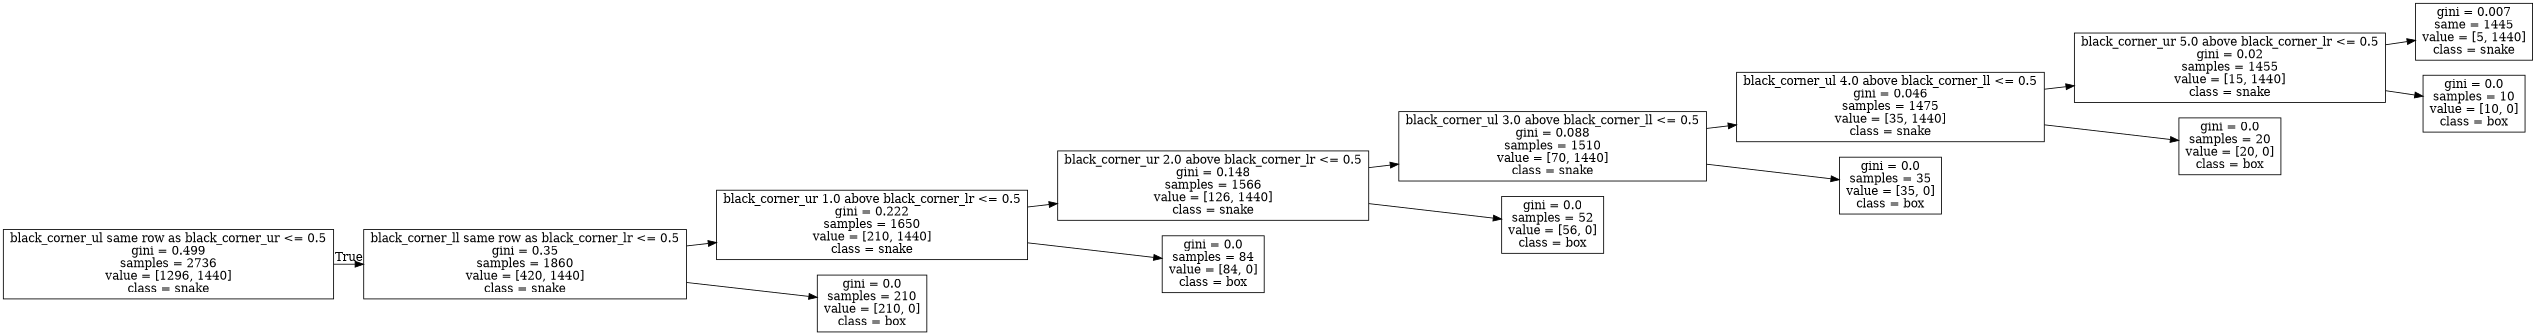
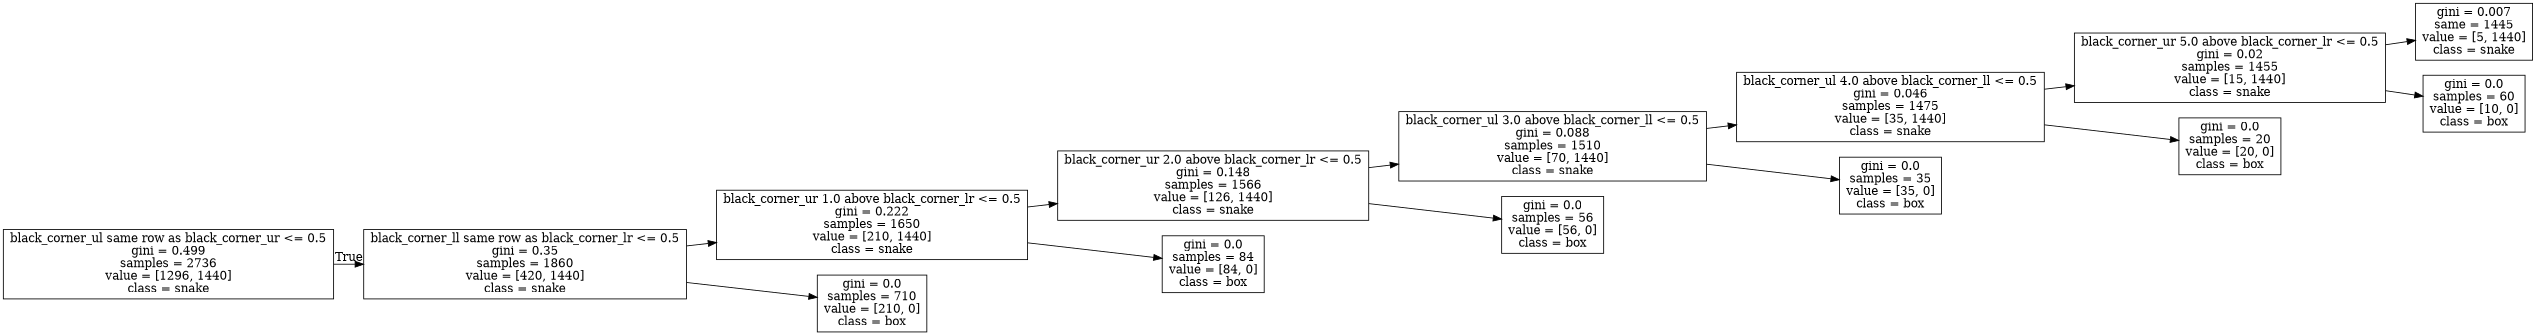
node "gini = 0.0 samples = 10 value = [10, 0] class = box": label "gini = 0.0 samples = 10 value = [10, 0] class = box" -> "gini = 0.0 samples = 60 value = [10, 0] class = box"
node "gini = 0.0 samples = 52 value = [56, 0] class = box": label "gini = 0.0 samples = 52 value = [56, 0] class = box" -> "gini = 0.0 samples = 56 value = [56, 0] class = box"
node "gini = 0.0 samples = 210 value = [210, 0] class = box": label "gini = 0.0 samples = 210 value = [210, 0] class = box" -> "gini = 0.0 samples = 710 value = [210, 0] class = box"
